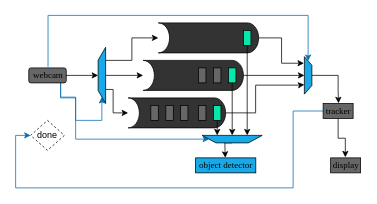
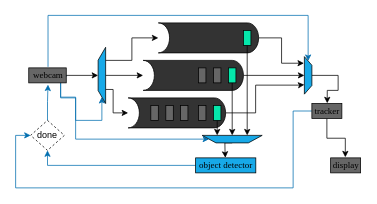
node "webcam": shape rounded rectangle -> rectangle
edge "done" -> "webcam": added
node "tracker": moved (338, 111) -> (327, 111)
edge "object detector" -> "done": added
